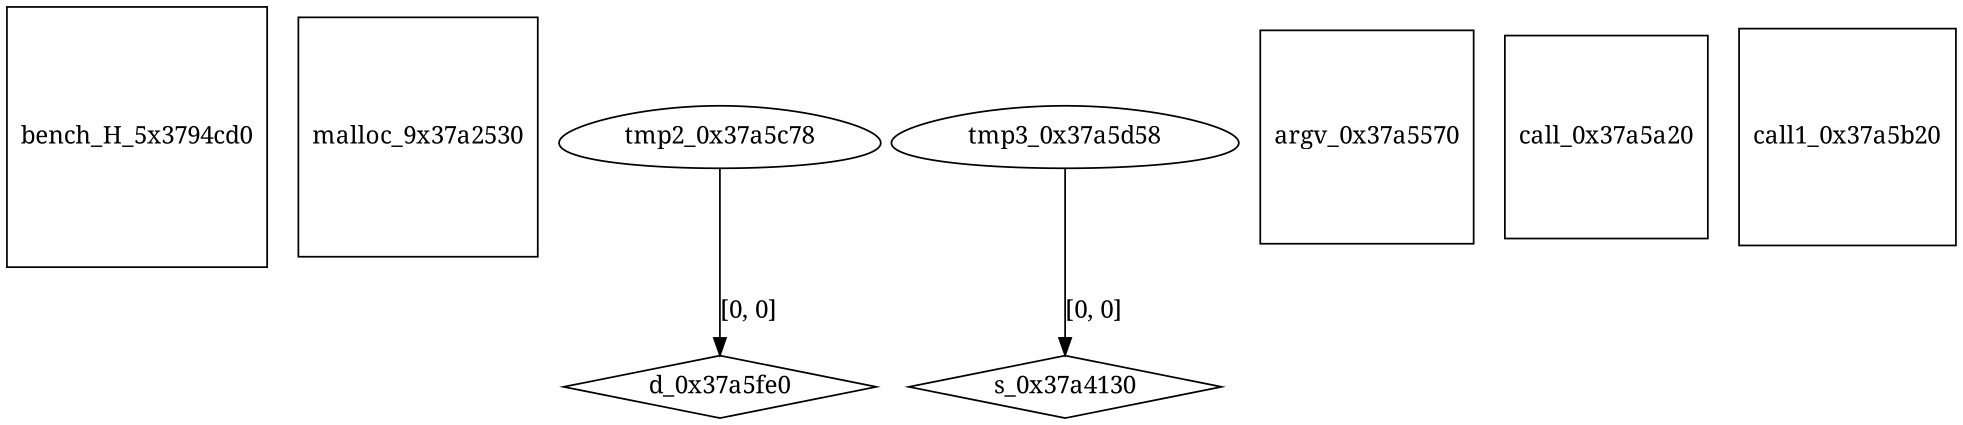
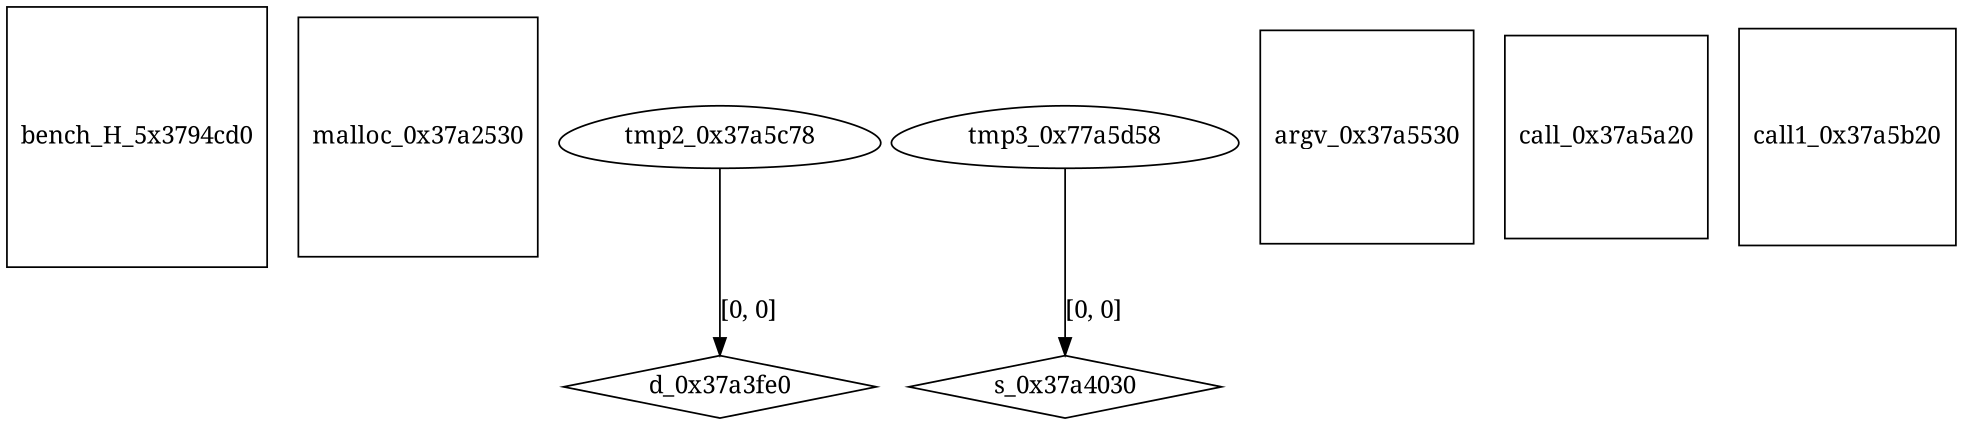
node "malloc_9x37a2530": label "malloc_9x37a2530" -> "malloc_0x37a2530"
node "tmp3_0x37a5d58": label "tmp3_0x37a5d58" -> "tmp3_0x77a5d58"
node "argv_0x37a5570": label "argv_0x37a5570" -> "argv_0x37a5530"
node "d_0x37a5fe0": label "d_0x37a5fe0" -> "d_0x37a3fe0"
node "s_0x37a4130": label "s_0x37a4130" -> "s_0x37a4030"
